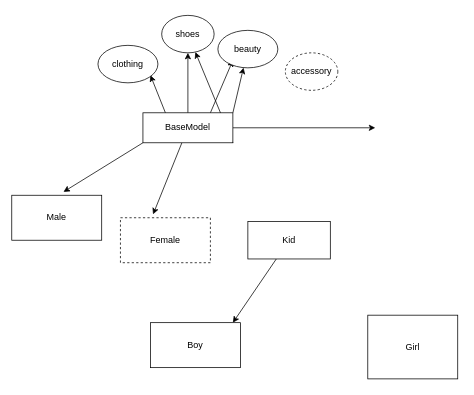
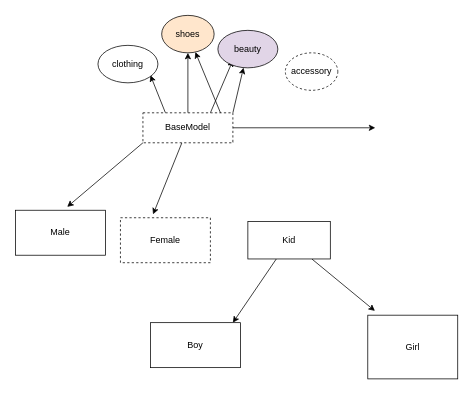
node "shoes": fillcolor #ffffff -> #ffe6cc
node "beauty": fillcolor #ffffff -> #e1d5e7
node "BaseModel": style solid -> dashed
node "Male": moved (57, 218) -> (60, 233)
edge "Kid" -> "Girl": added
